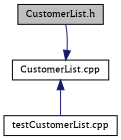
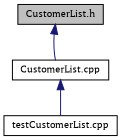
edge "CustomerList.h" -> "CustomerList.cpp": reversed
